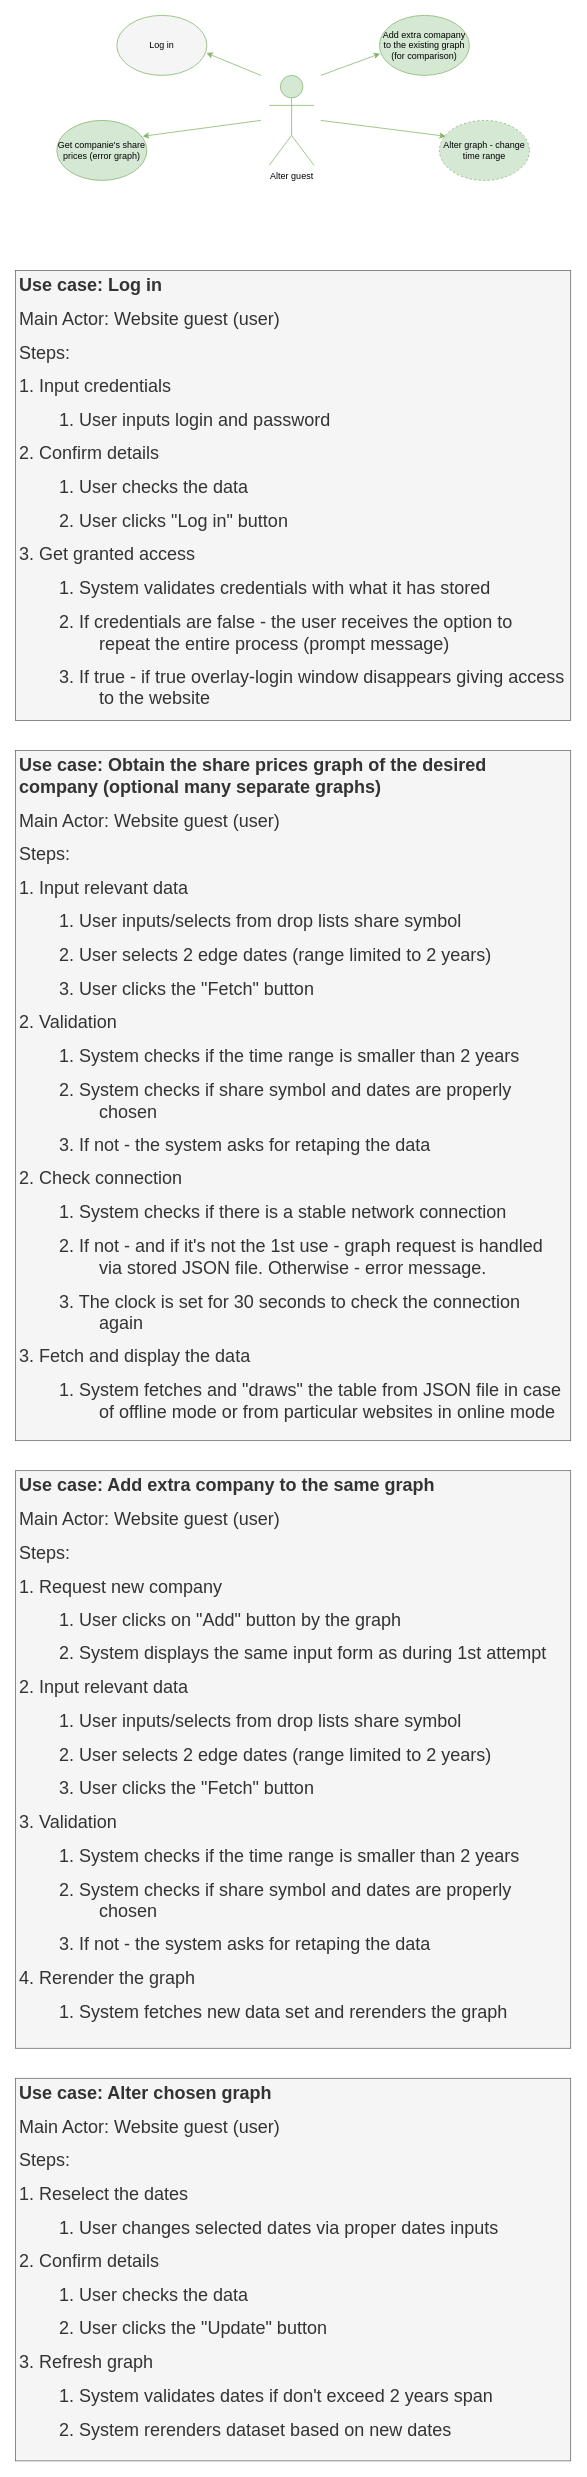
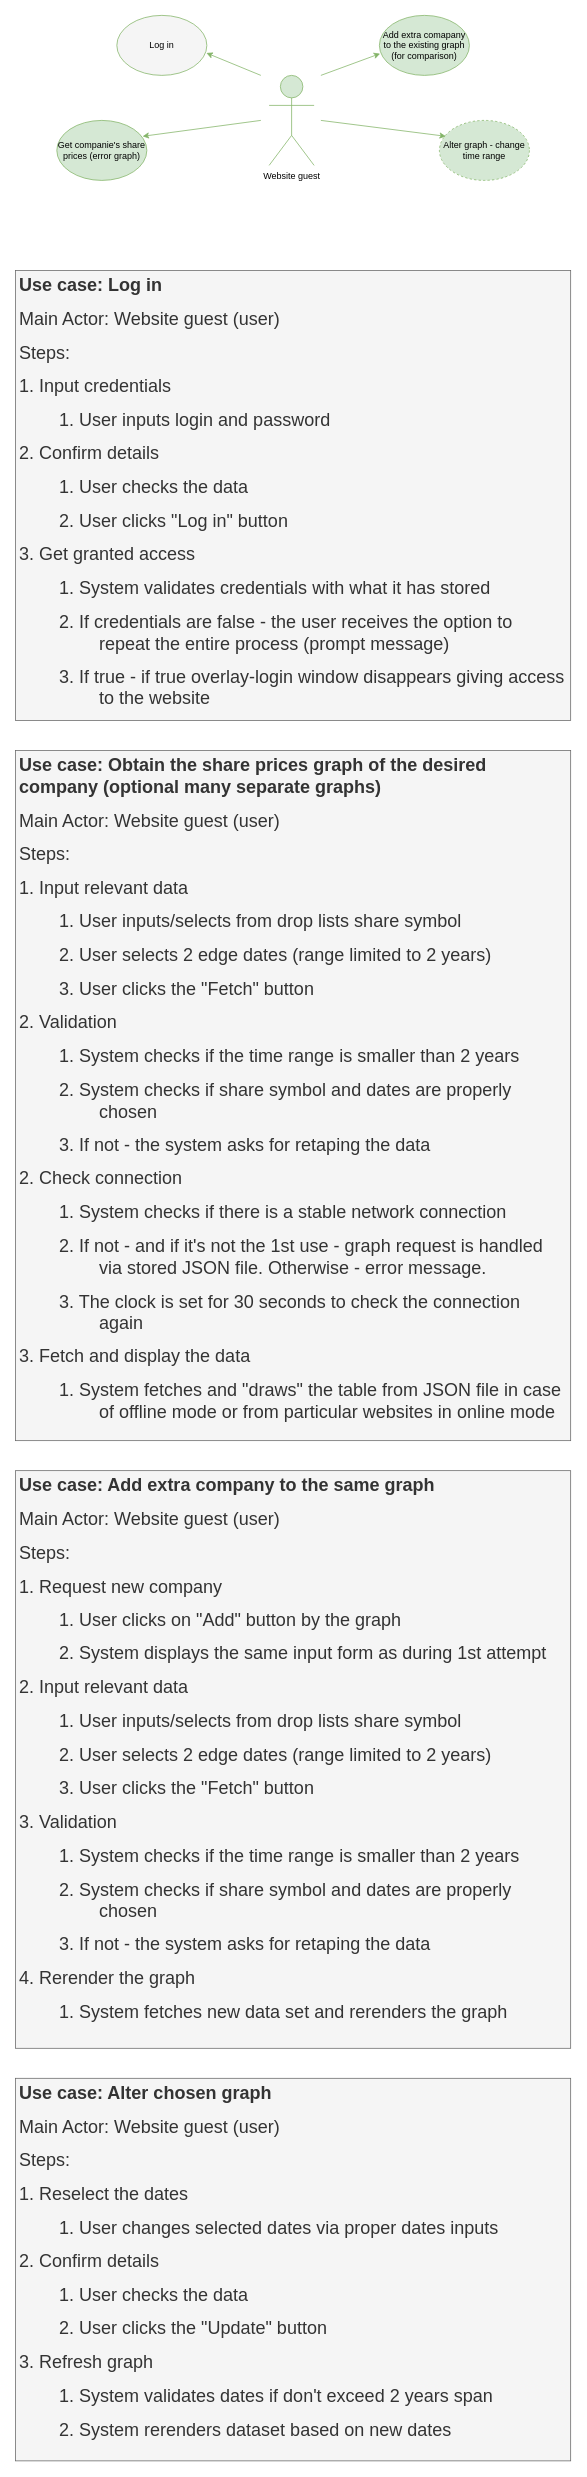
node "Alter guest": label "Alter guest" -> "Website guest"
